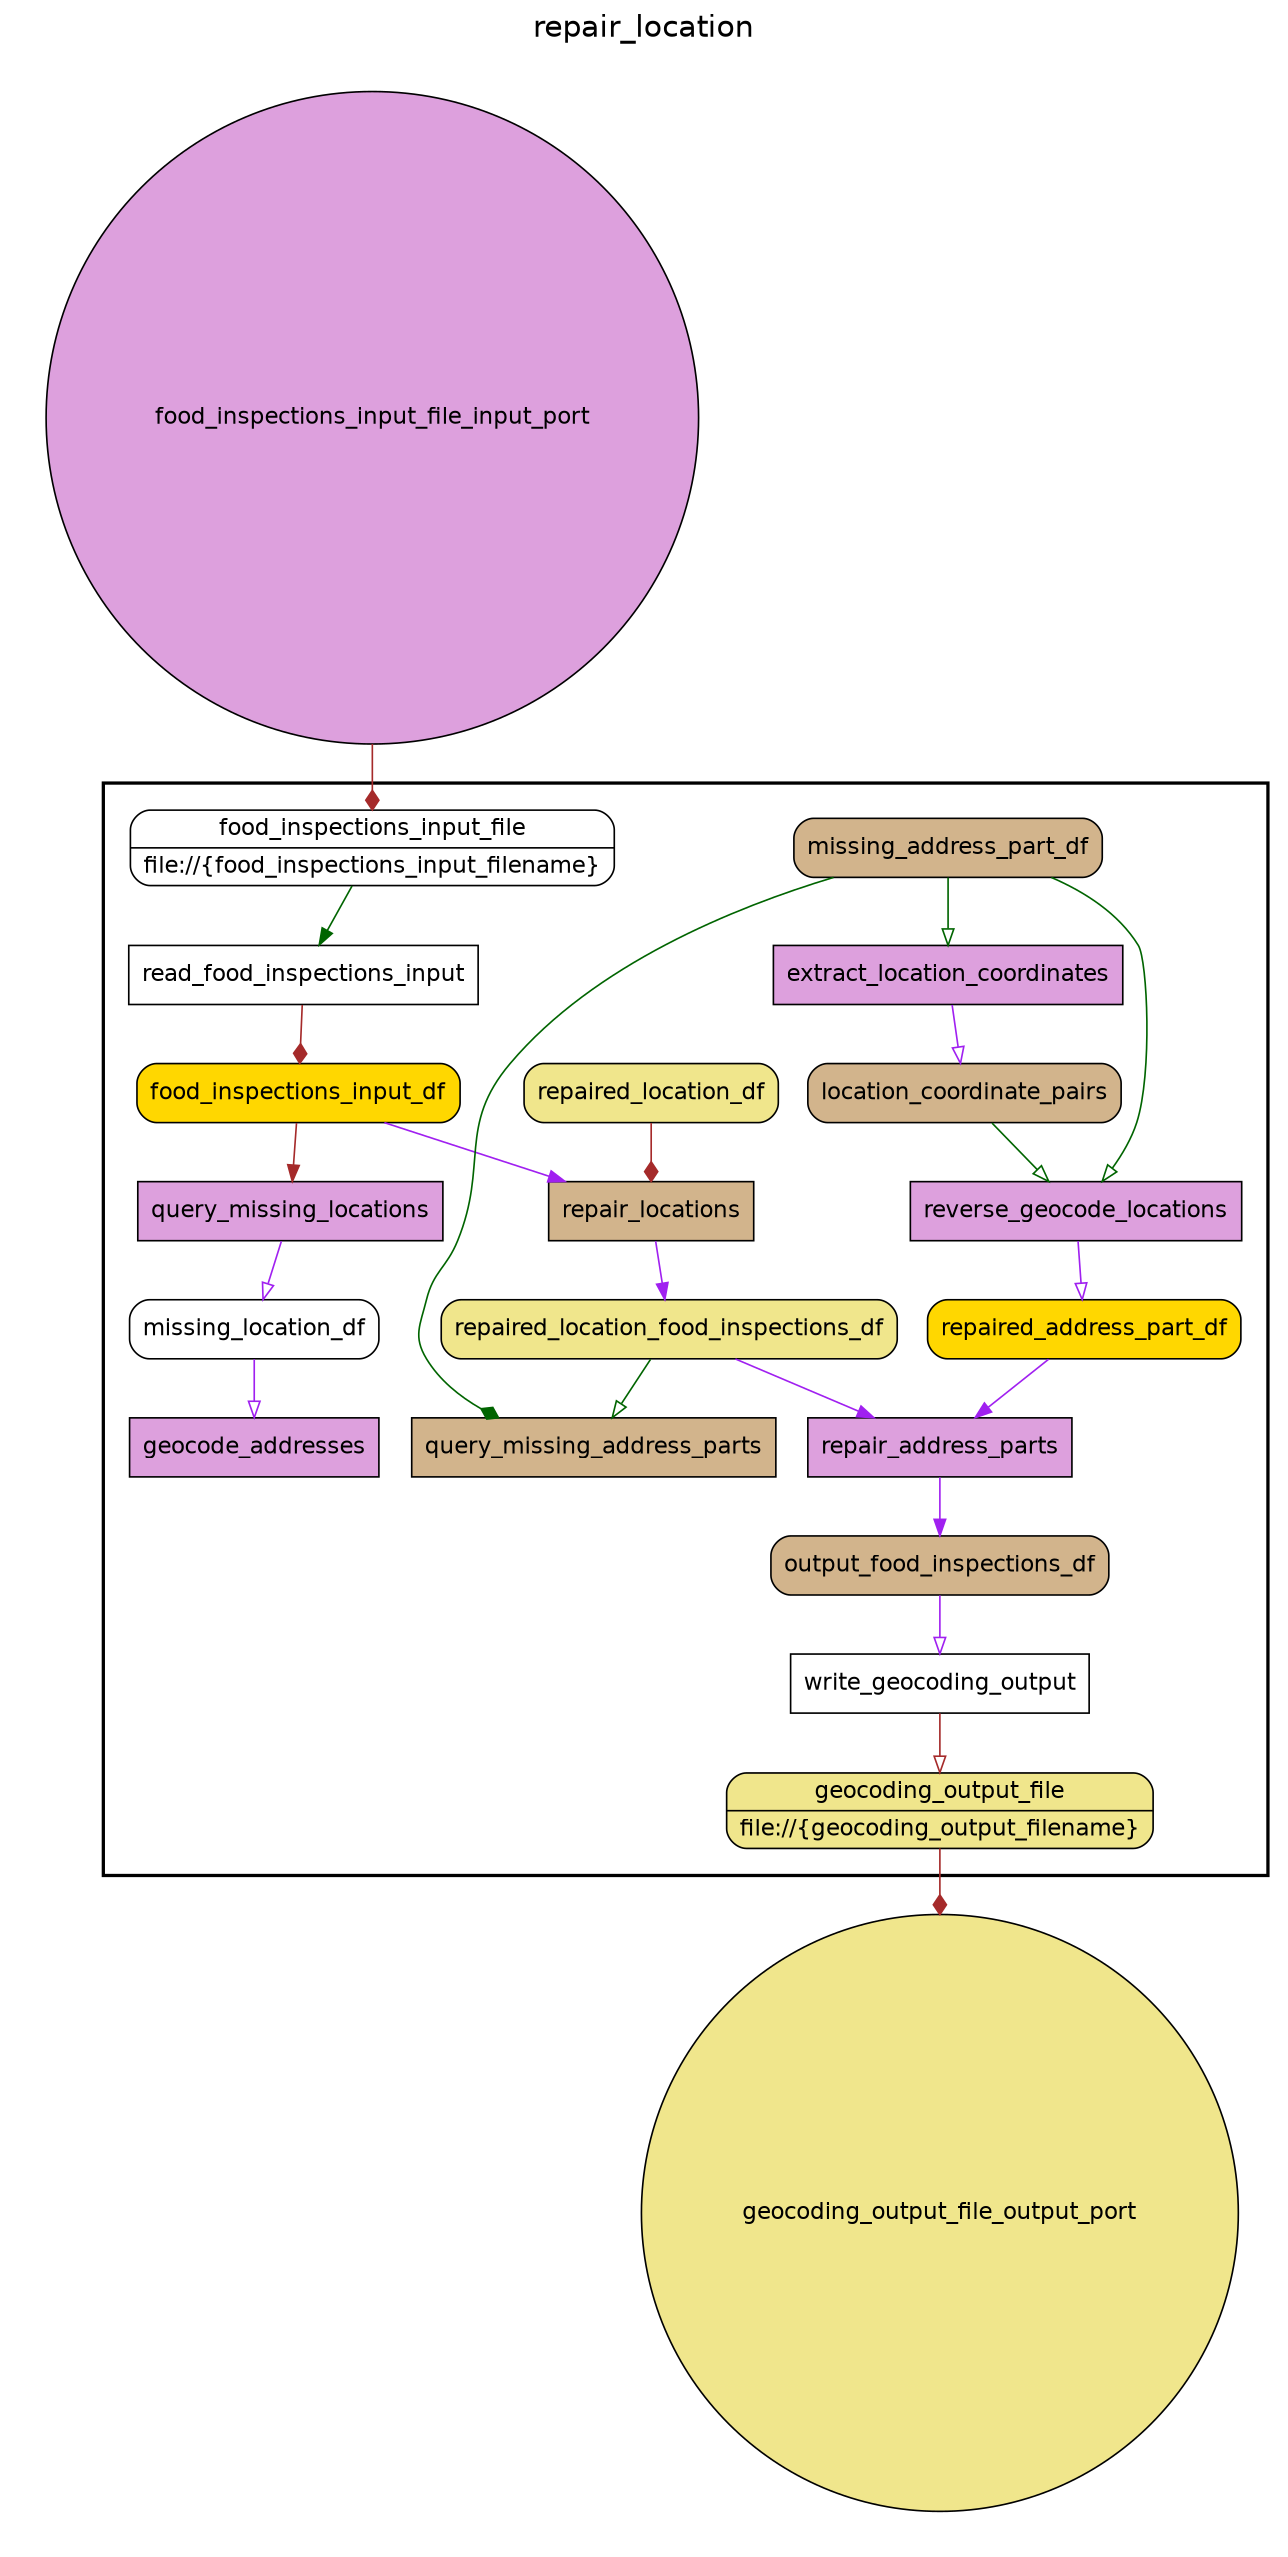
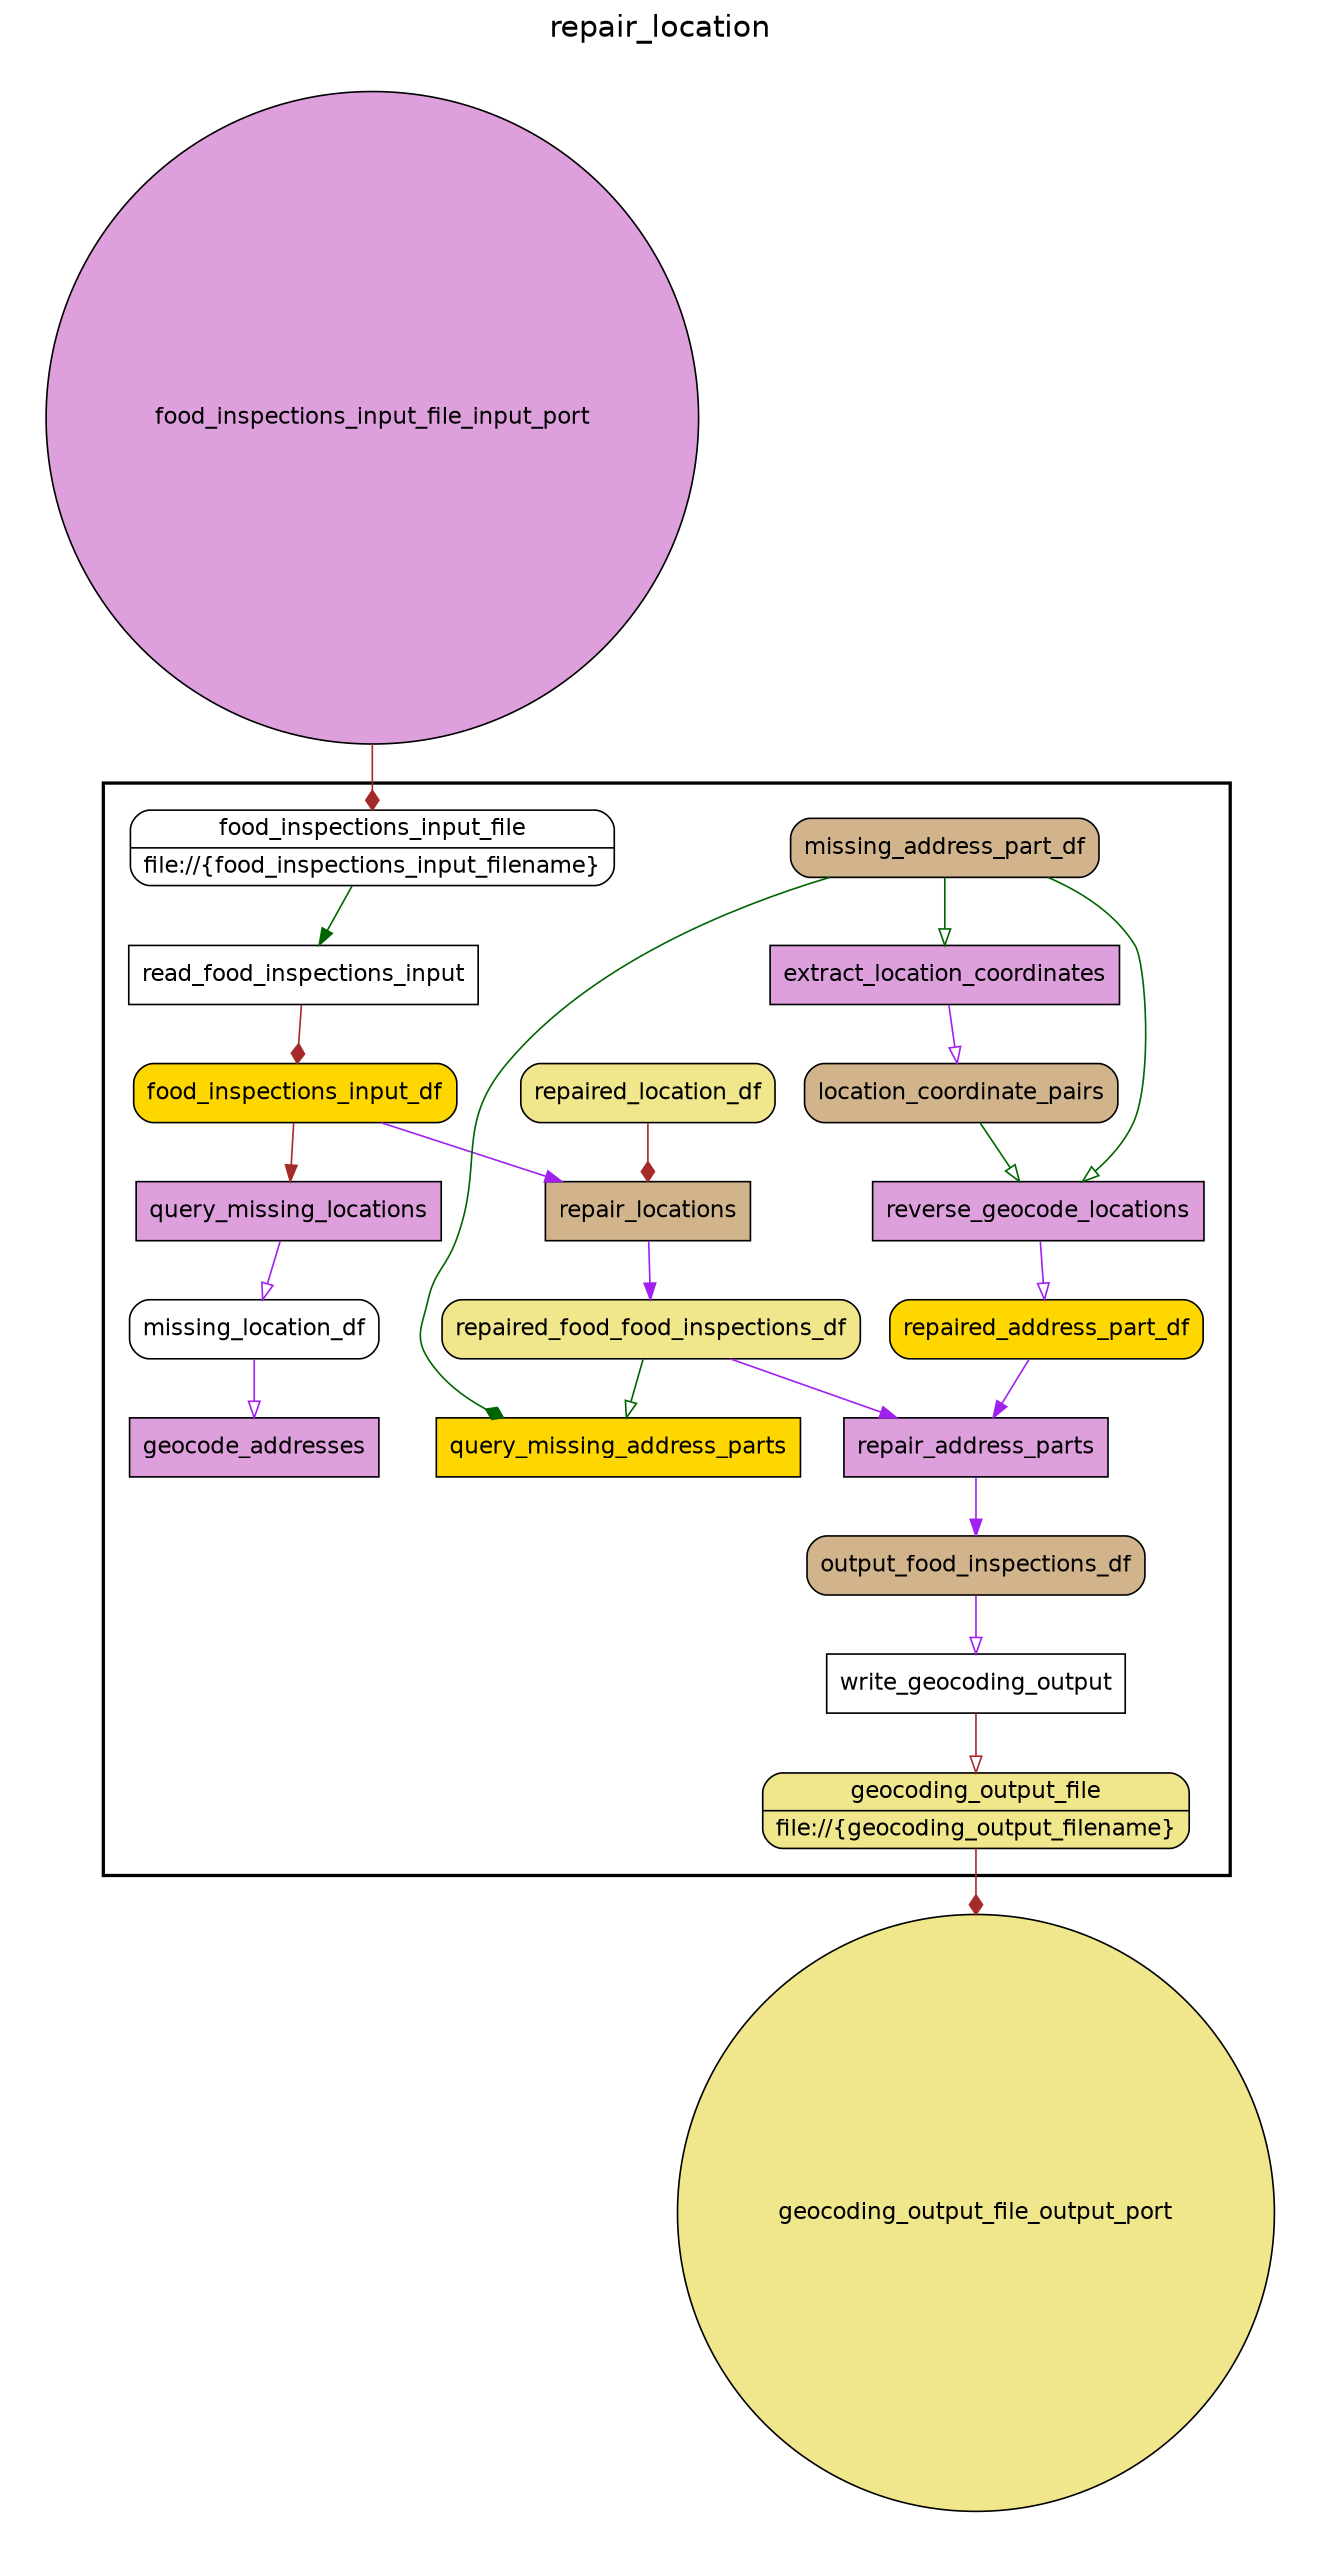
node "repaired_location_food_inspections_df": label "repaired_location_food_inspections_df" -> "repaired_food_food_inspections_df"
node "query_missing_address_parts": fillcolor tan -> gold
